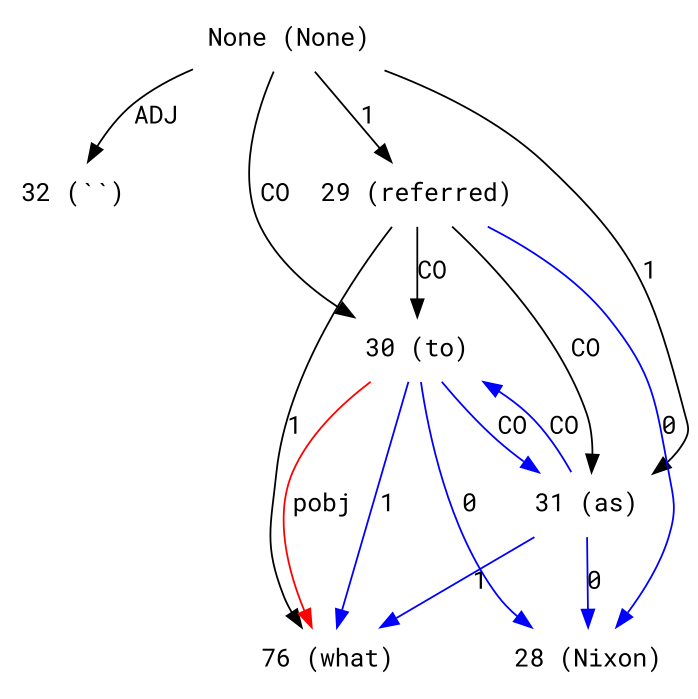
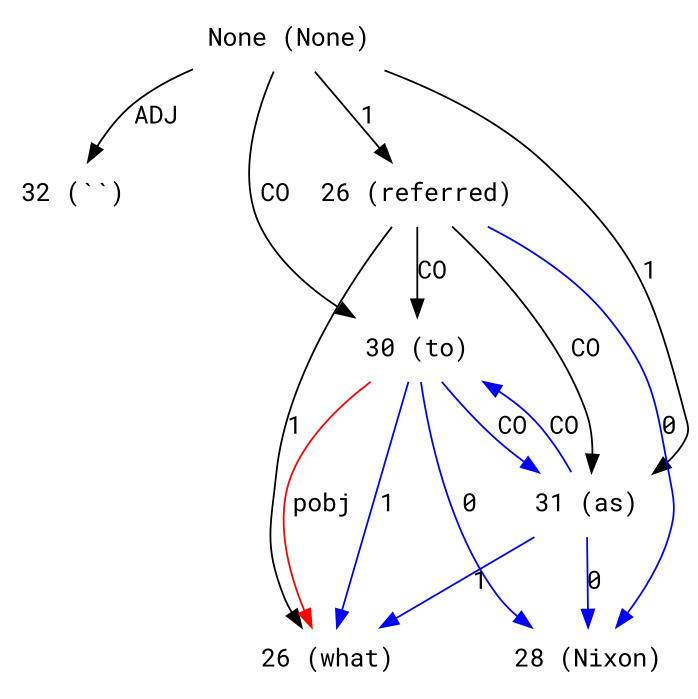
node "29 (referred)": label "29 (referred)" -> "26 (referred)"
node "76 (what)": label "76 (what)" -> "26 (what)"
